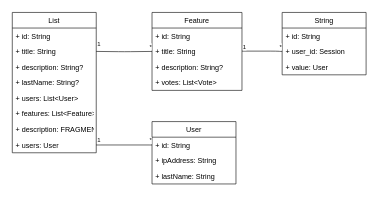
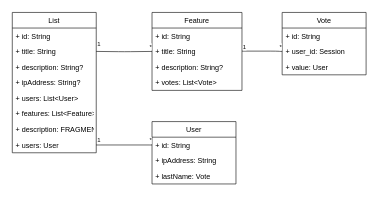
node "String": label "String" -> "Vote"
node "+ lastName: String?": label "+ lastName: String?" -> "+ ipAddress: String?"
node "+ lastName: String": label "+ lastName: String" -> "+ lastName: Vote"
